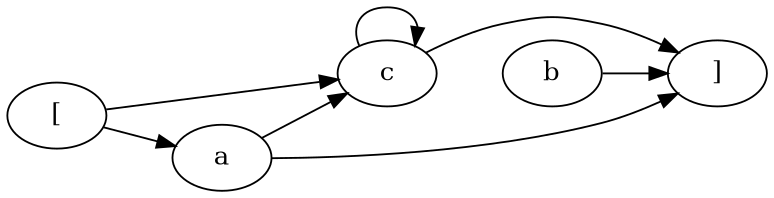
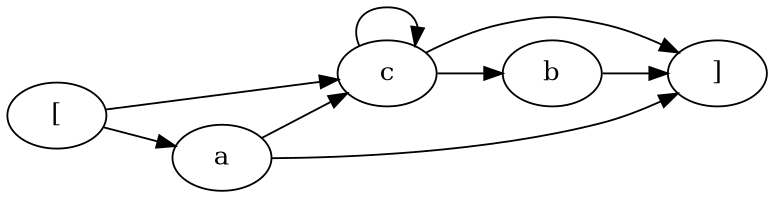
edge "c" -> "b": added
